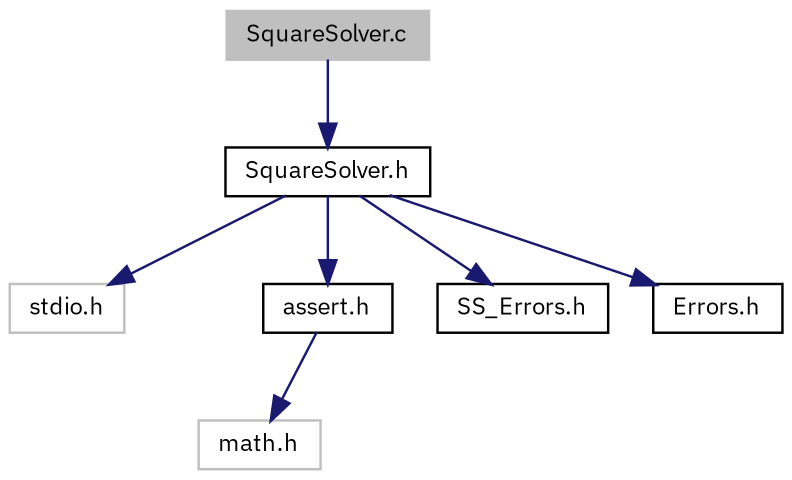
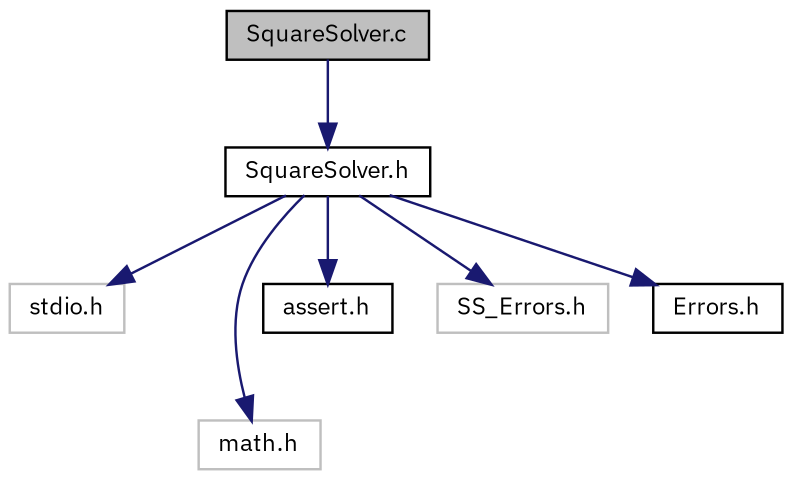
node "SquareSolver.c": color grey75 -> black
node "SS_Errors.h": color black -> grey75
edge "assert.h" -> "math.h": now "SquareSolver.h" -> "math.h"
